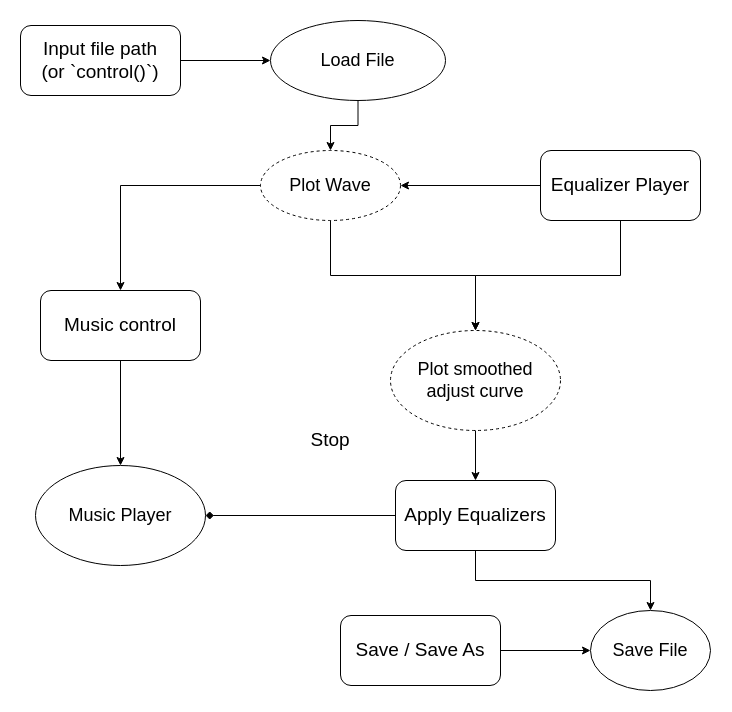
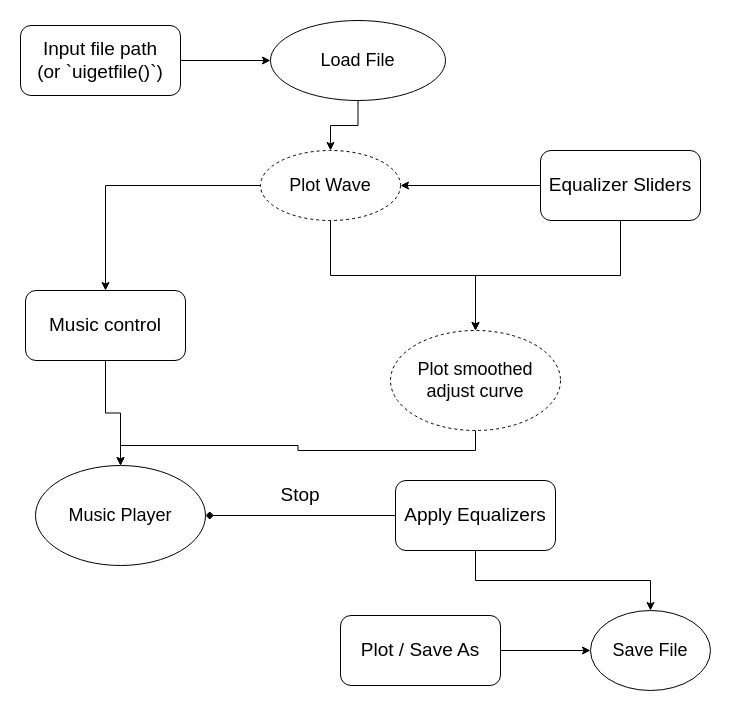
node "Input file path (or `control()`)": label "Input file path (or `control()`)" -> "Input file path (or `uigetfile()`)"
node "Equalizer Player": label "Equalizer Player" -> "Equalizer Sliders"
node "Music control": moved (121, 326) -> (106, 326)
node "Stop": moved (331, 441) -> (301, 496)
edge "Plot smoothed adjust curve" -> "Apply Equalizers": now "Plot smoothed adjust curve" -> "Music Player"
node "Save / Save As": label "Save / Save As" -> "Plot / Save As"
